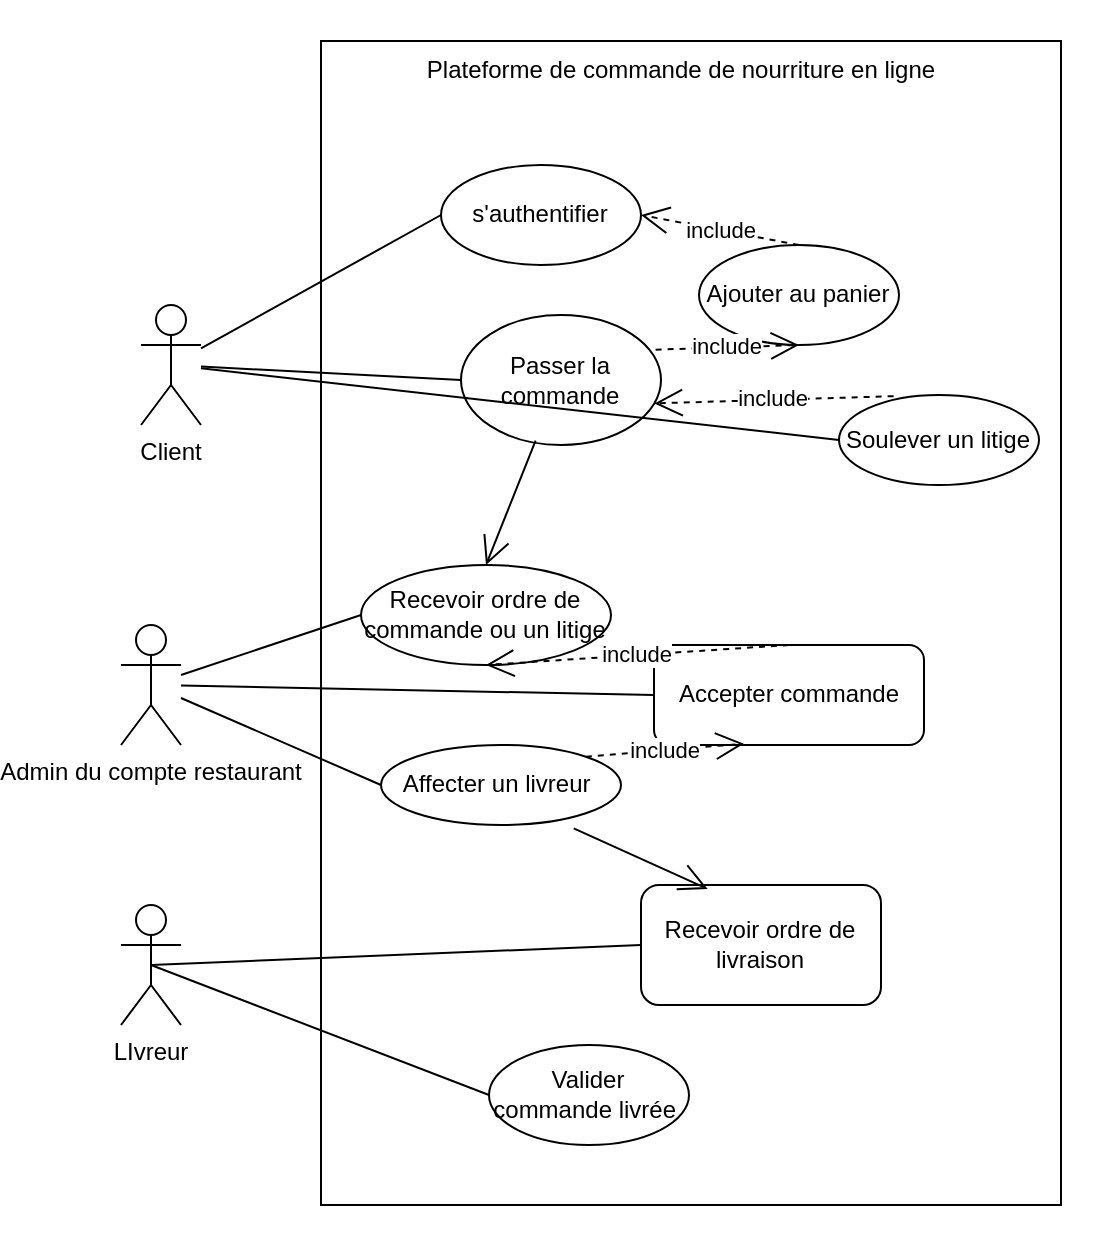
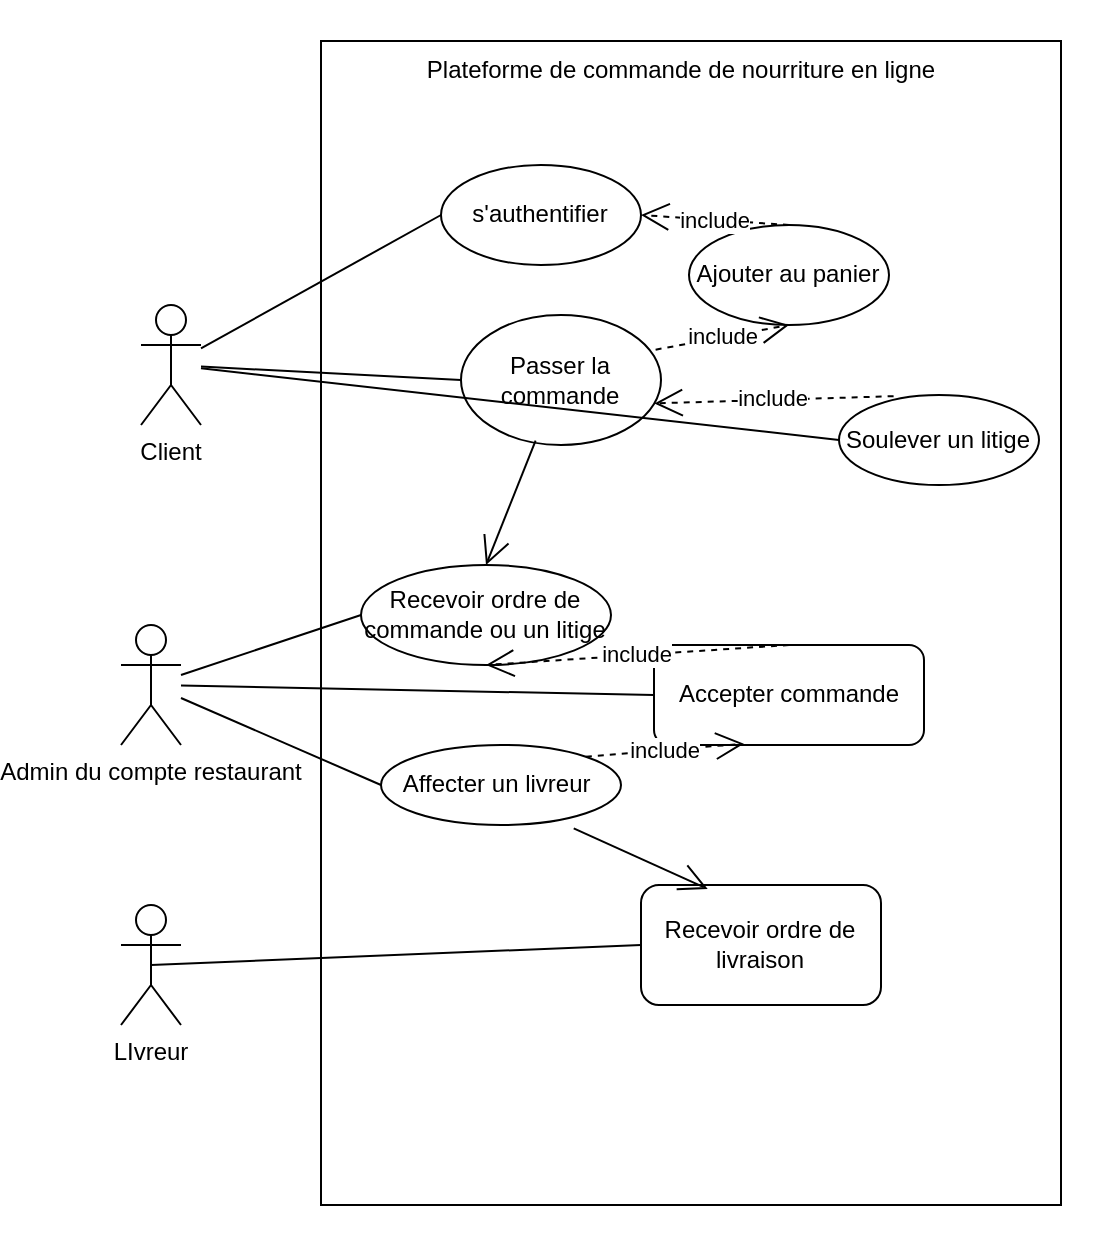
node "Ajouter au panier": moved (799, 295) -> (789, 275)
edge "LIvreur" -- "Valider commande livrée": removed
node "Valider commande livrée": removed
